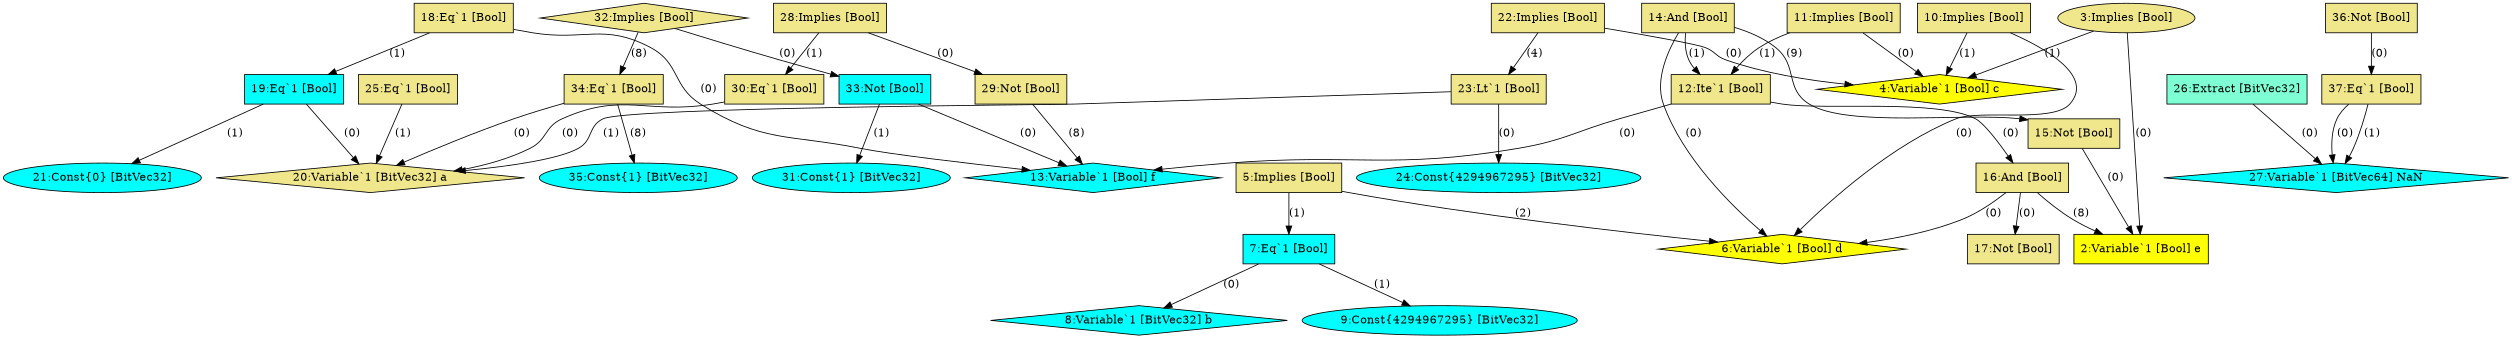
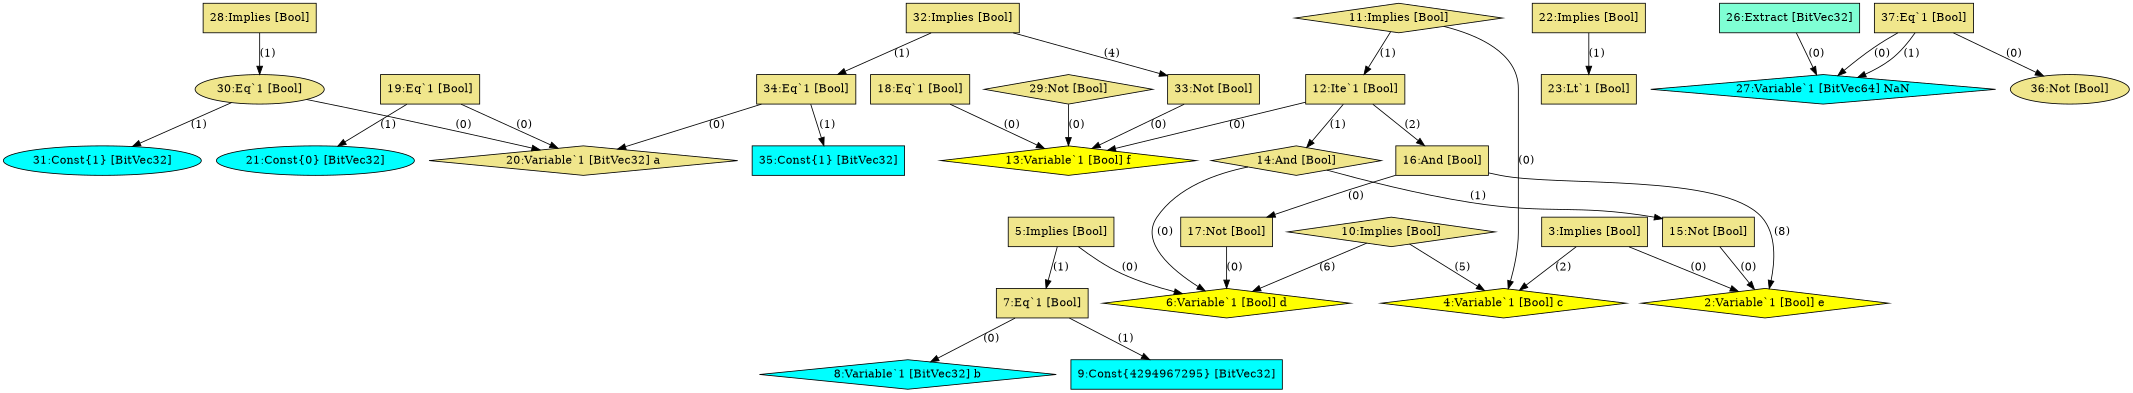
node "32:Implies [Bool]": shape diamond -> box
node "14:And [Bool]": shape box -> diamond
node "11:Implies [Bool]": shape box -> diamond
node "10:Implies [Bool]": shape box -> diamond
node "3:Implies [Bool]": shape ellipse -> box
node "36:Not [Bool]": shape box -> ellipse
edge "36:Not [Bool]" -> "37:Eq`1 [Bool]": reversed
edge "18:Eq`1 [Bool]" -> "19:Eq`1 [Bool]": removed, label "(1)"
edge "28:Implies [Bool]" -> "29:Not [Bool]": removed, label "(0)"
edge "14:And [Bool]" -> "12:Ite`1 [Bool]": reversed
edge "32:Implies [Bool]" -> "34:Eq`1 [Bool]": label "(8)" -> "(1)"
edge "32:Implies [Bool]" -> "33:Not [Bool]": label "(0)" -> "(4)"
edge "22:Implies [Bool]" -> "23:Lt`1 [Bool]": label "(4)" -> "(1)"
edge "14:And [Bool]" -> "15:Not [Bool]": label "(9)" -> "(1)"
edge "10:Implies [Bool]" -> "4:Variable`1 [Bool] c": label "(1)" -> "(5)"
edge "3:Implies [Bool]" -> "4:Variable`1 [Bool] c": label "(1)" -> "(2)"
edge "22:Implies [Bool]" -> "4:Variable`1 [Bool] c": removed, label "(0)"
node "19:Eq`1 [Bool]": fillcolor aqua -> khaki
node "25:Eq`1 [Bool]": removed
node "30:Eq`1 [Bool]": shape box -> ellipse
node "33:Not [Bool]": fillcolor aqua -> khaki
node "29:Not [Bool]": shape box -> diamond
edge "23:Lt`1 [Bool]" -> "20:Variable`1 [BitVec32] a": removed, label "(1)"
edge "33:Not [Bool]" -> "31:Const{1} [BitVec32]": now "30:Eq`1 [Bool]" -> "31:Const{1} [BitVec32]"
edge "34:Eq`1 [Bool]" -> "35:Const{1} [BitVec32]": label "(8)" -> "(1)"
edge "29:Not [Bool]" -> "13:Variable`1 [Bool] f": label "(8)" -> "(0)"
edge "10:Implies [Bool]" -> "6:Variable`1 [Bool] d": label "(0)" -> "(6)"
edge "12:Ite`1 [Bool]" -> "16:And [Bool]": label "(0)" -> "(2)"
node "35:Const{1} [BitVec32]": shape ellipse -> box
node "13:Variable`1 [Bool] f": fillcolor aqua -> yellow
node "24:Const{4294967295} [BitVec32]": removed
edge "5:Implies [Bool]" -> "6:Variable`1 [Bool] d": label "(2)" -> "(0)"
edge "16:And [Bool]" -> "6:Variable`1 [Bool] d": now "17:Not [Bool]" -> "6:Variable`1 [Bool] d"
node "7:Eq`1 [Bool]": fillcolor aqua -> khaki
node "2:Variable`1 [Bool] e": shape box -> diamond
node "9:Const{4294967295} [BitVec32]": shape ellipse -> box
